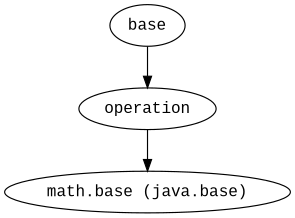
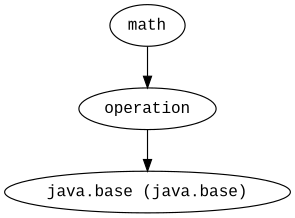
node "base": label "base" -> "math"
node "math.base (java.base)": label "math.base (java.base)" -> "java.base (java.base)"
